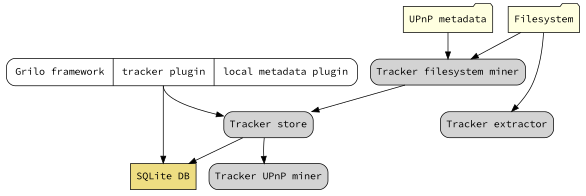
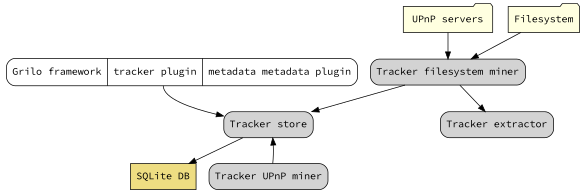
node "UPnP metadata": label "UPnP metadata" -> "UPnP servers"
node "Grilo framework": text "local metadata plugin" -> "metadata metadata plugin"
edge "Filesystem" -> "Tracker extractor": now "Tracker filesystem miner" -> "Tracker extractor"
edge "Grilo framework" -> "SQLite DB": removed
edge "Tracker store" -> "Tracker UPnP miner": reversed
